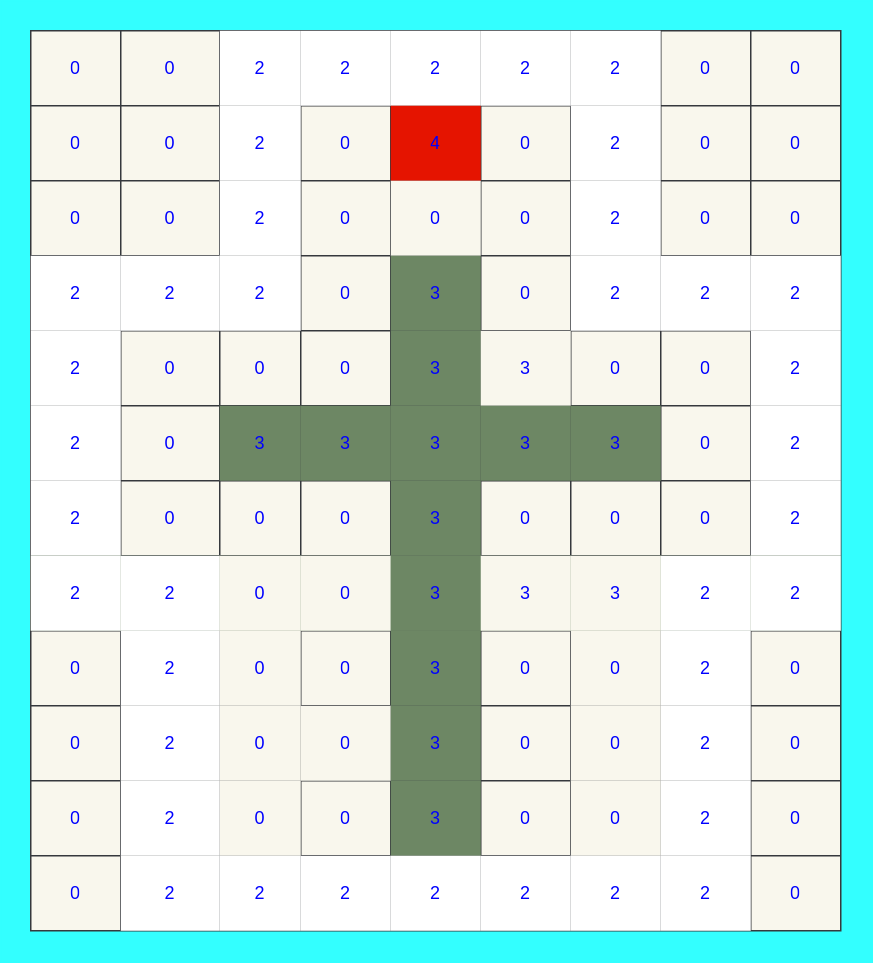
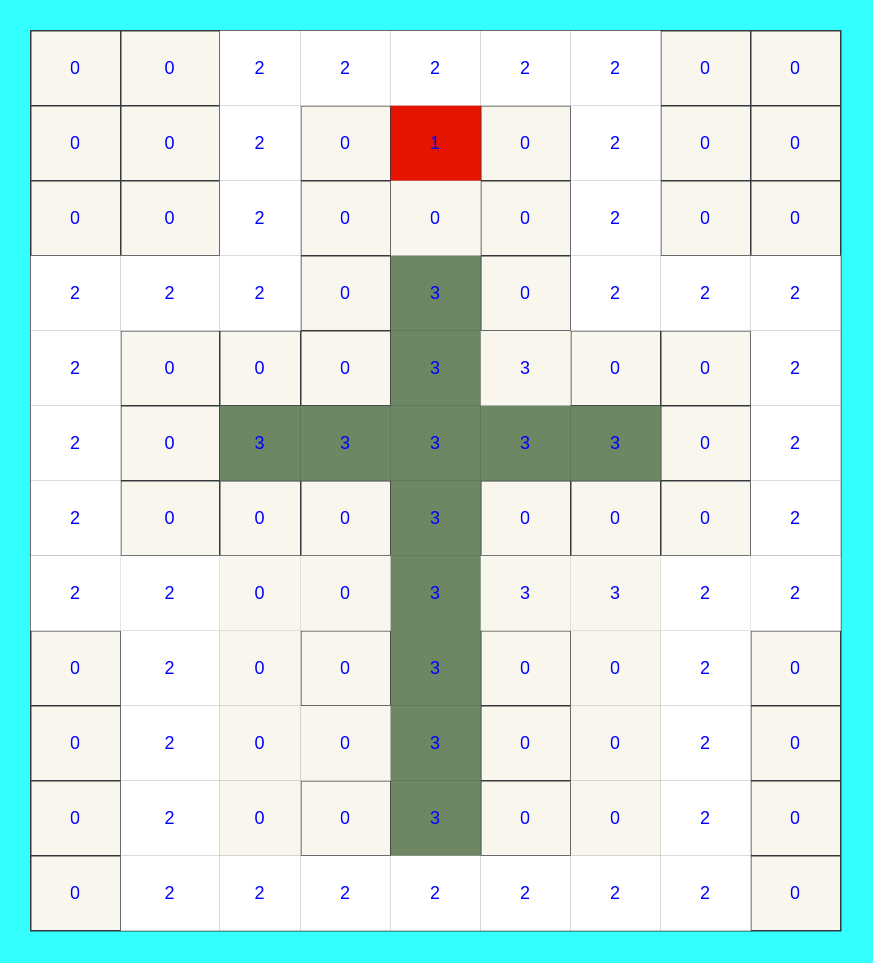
node "4": label "4" -> "1"
